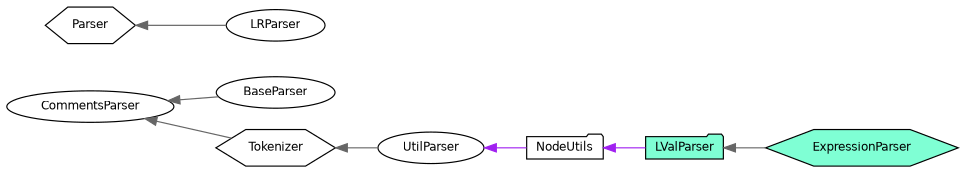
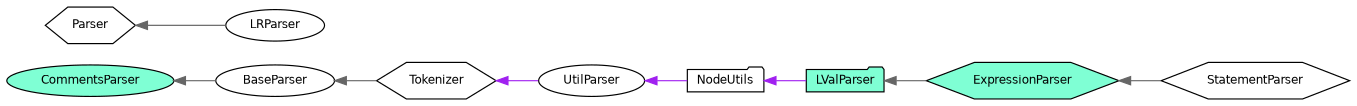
node "StatementParser": added
node "CommentsParser": fillcolor white -> aquamarine
edge "Tokenizer" -> "CommentsParser": now "Tokenizer" -> "BaseParser"
edge "UtilParser" -> "Tokenizer": color gray40 -> purple
